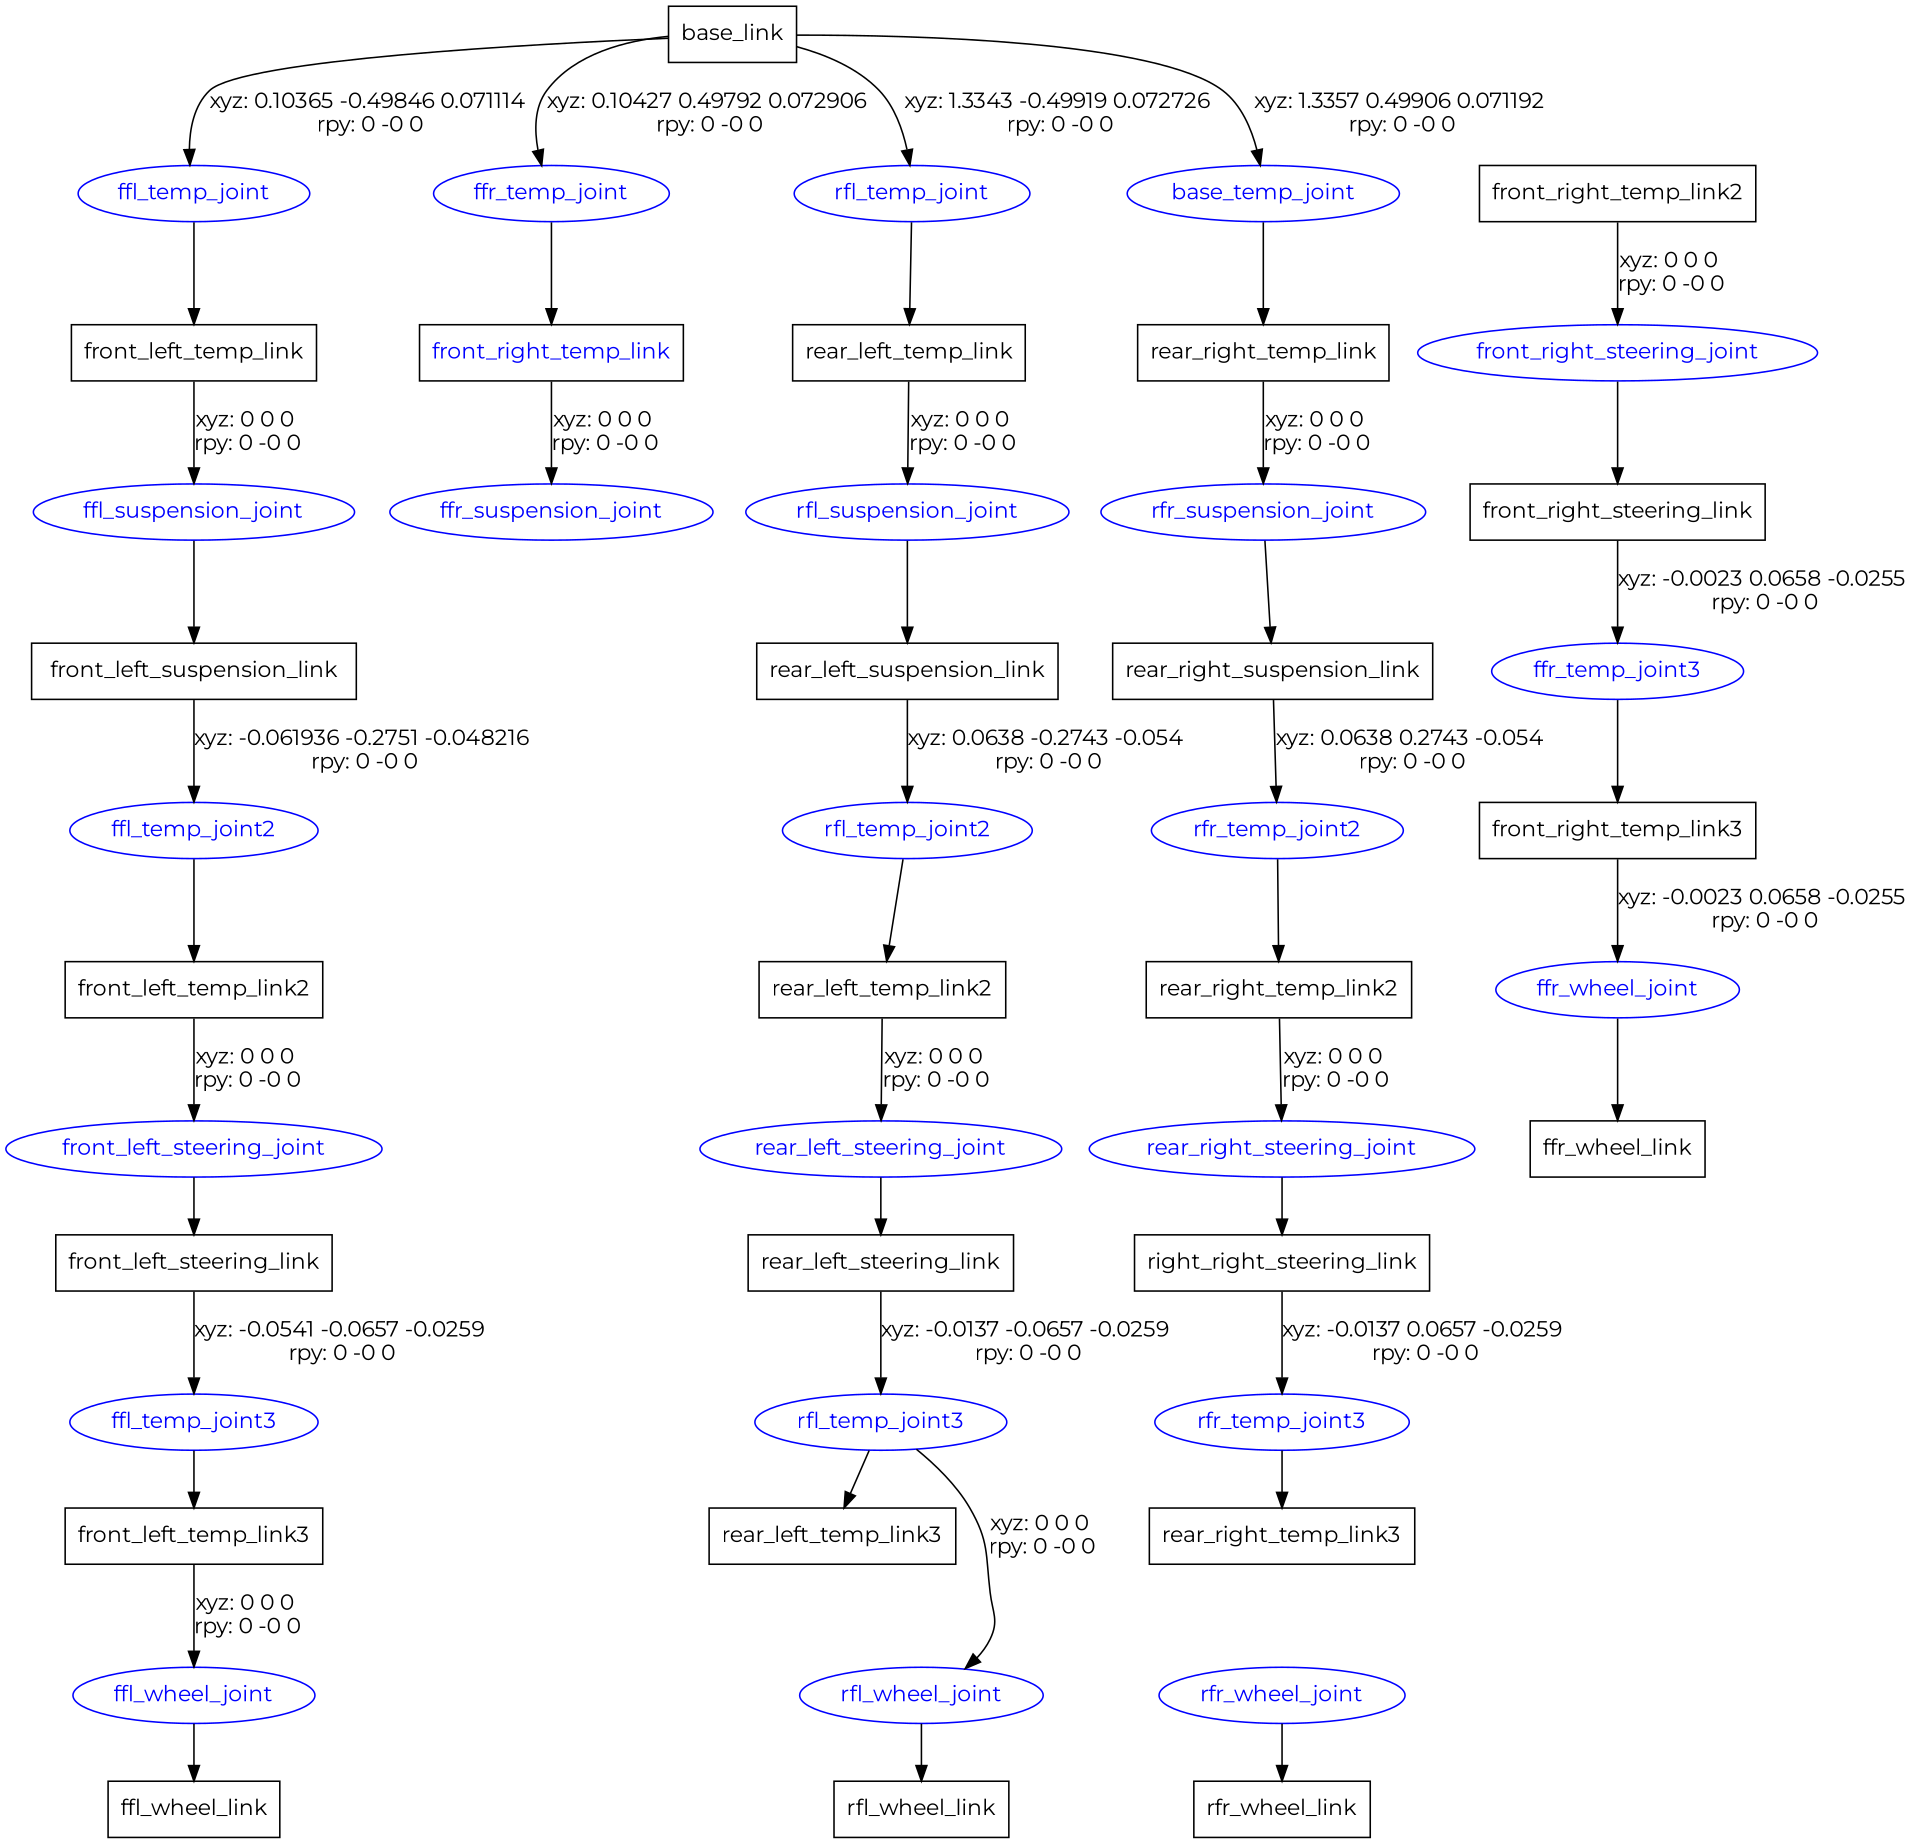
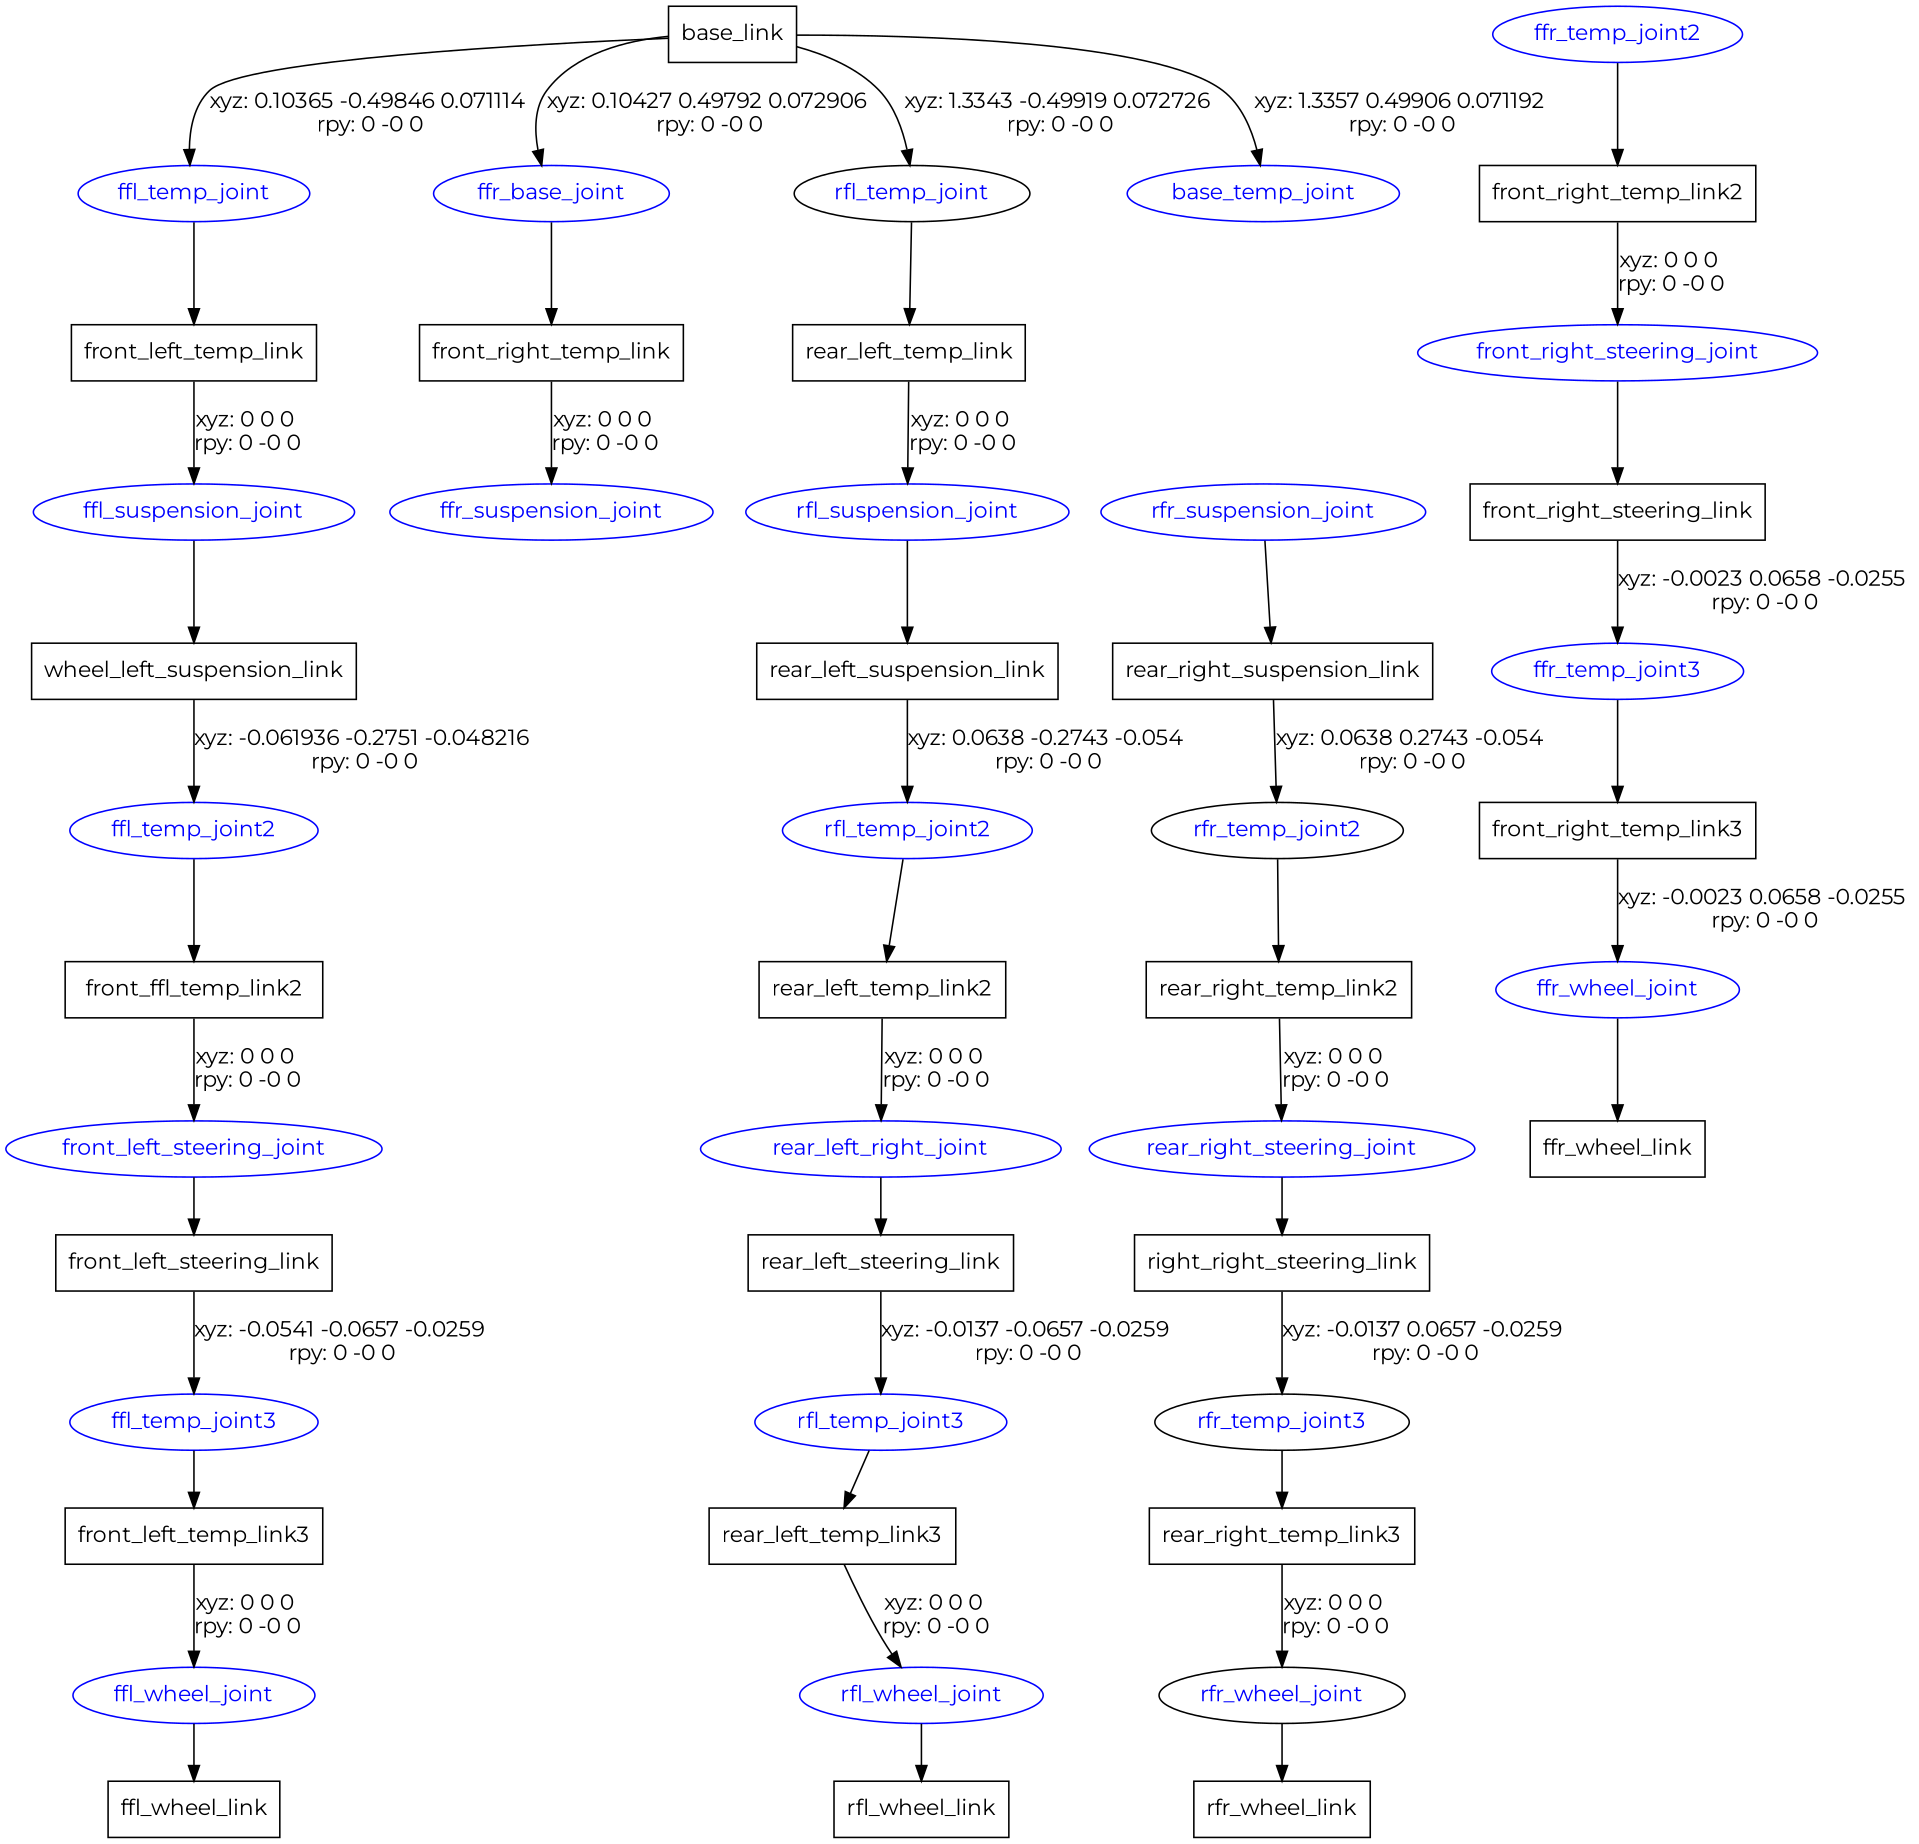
node "ffr_temp_joint2": added
node "ffr_temp_joint": label "ffr_temp_joint" -> "ffr_base_joint"
node "rfl_temp_joint": color blue -> black
node "front_right_temp_link": fontcolor blue -> black
node "rear_right_temp_link": removed
node "front_left_suspension_link": label "front_left_suspension_link" -> "wheel_left_suspension_link"
node "rfr_temp_joint2": color blue -> black
node "front_left_temp_link2": label "front_left_temp_link2" -> "front_ffl_temp_link2"
node "rear_left_steering_joint": label "rear_left_steering_joint" -> "rear_left_right_joint"
node "rfr_temp_joint3": color blue -> black
edge "rfl_temp_joint3" -> "rfl_wheel_joint": now "rear_left_temp_link3" -> "rfl_wheel_joint"
edge "rear_right_temp_link3" -> "rfr_wheel_joint": added, label "xyz: 0 0 0 rpy: 0 -0 0"
node "rfr_wheel_joint": color blue -> black
